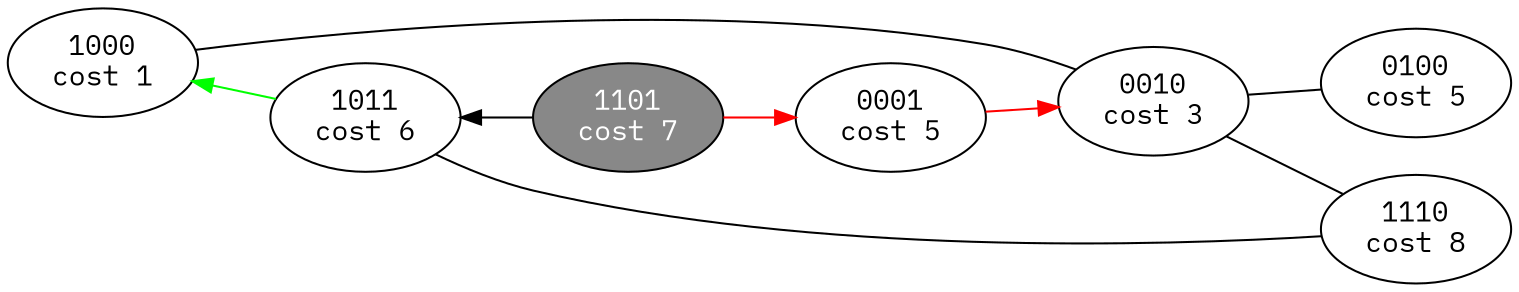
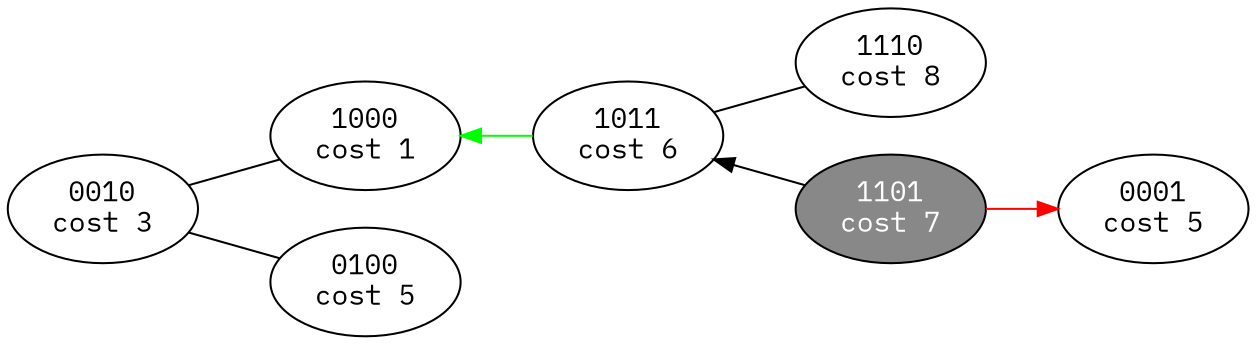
edge "0010 cost 3" -- "0001 cost 5": removed
edge "0010 cost 3" -- "1110 cost 8": removed
